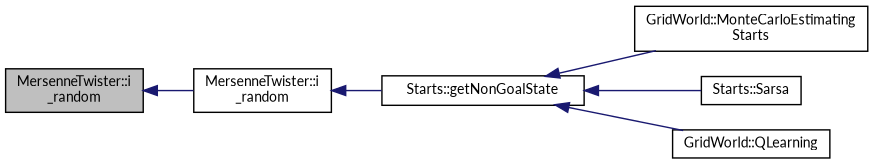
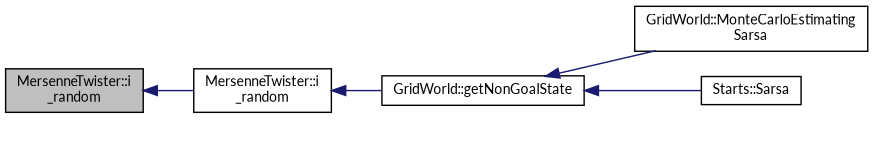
node "GridWorld::MonteCarloEstimating Starts": label "GridWorld::MonteCarloEstimating Starts" -> "GridWorld::MonteCarloEstimating Sarsa"
node "Starts::getNonGoalState": label "Starts::getNonGoalState" -> "GridWorld::getNonGoalState"
node "GridWorld::QLearning": removed
